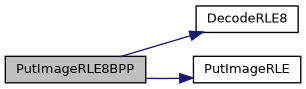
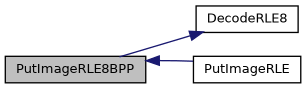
edge "PutImageRLE8BPP" -> "PutImageRLE": reversed
